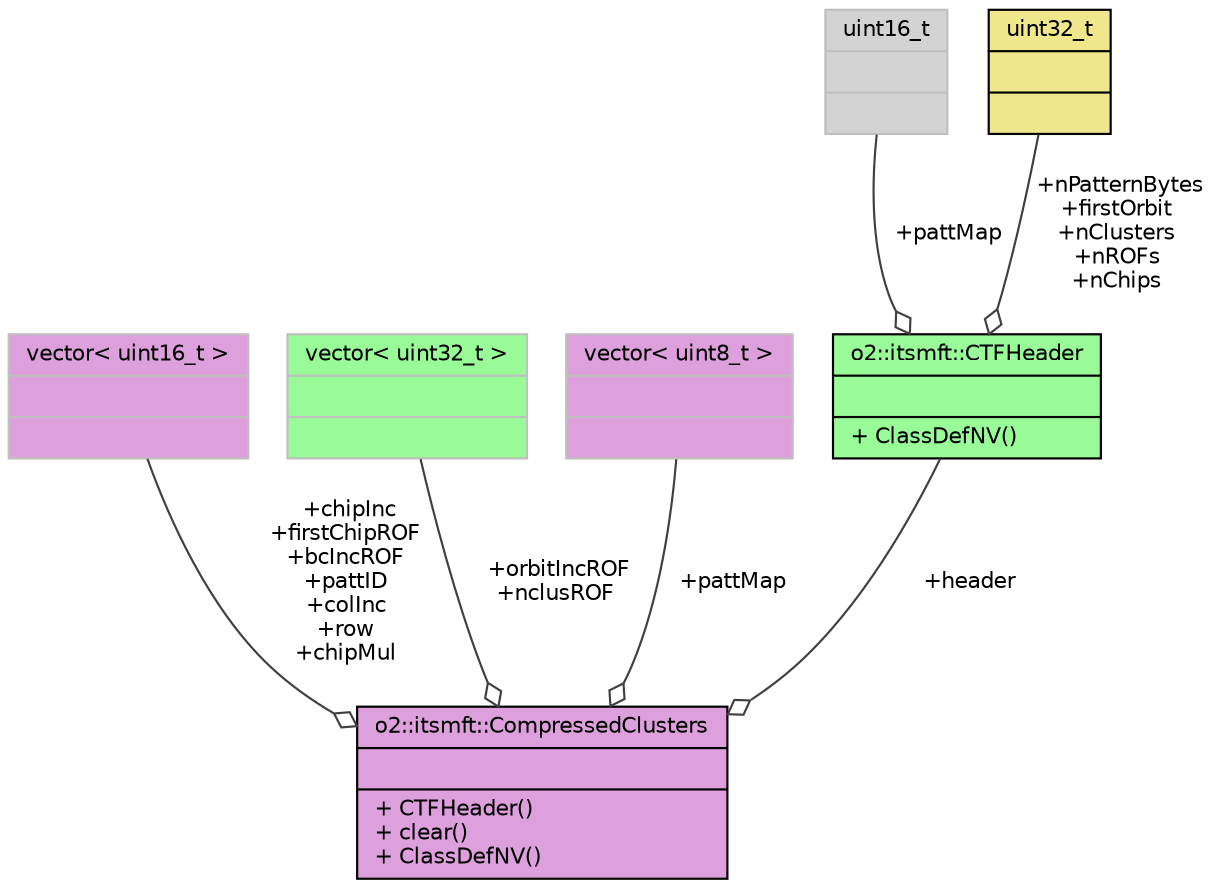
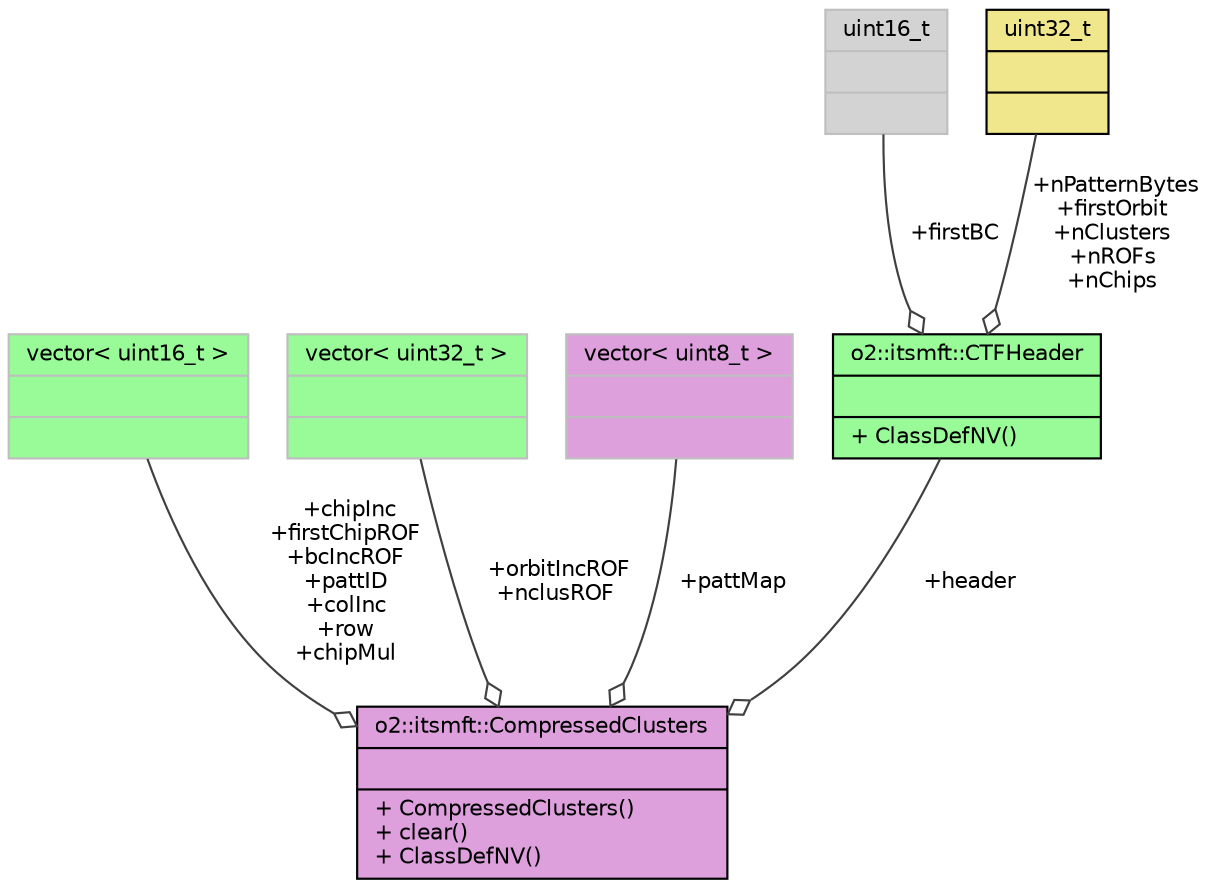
edge "uint16_t" -> "o2::itsmft::CTFHeader": label " +pattMap" -> " +firstBC"
node "vector< uint16_t >": fillcolor plum -> palegreen
node "o2::itsmft::CompressedClusters": text "+ CTFHeader()" -> "+ CompressedClusters()"
